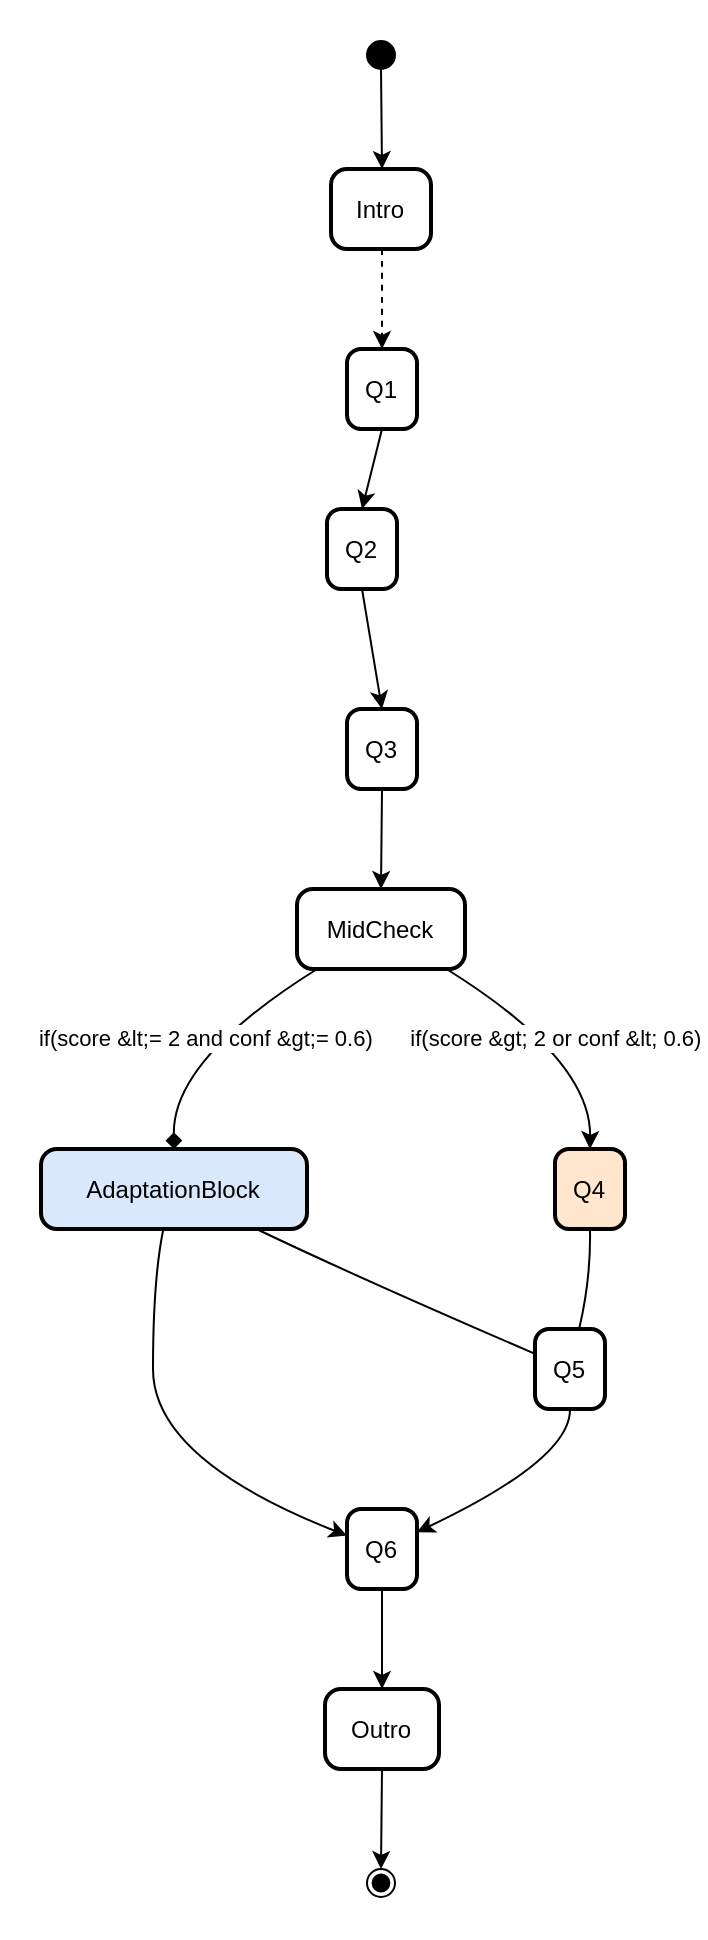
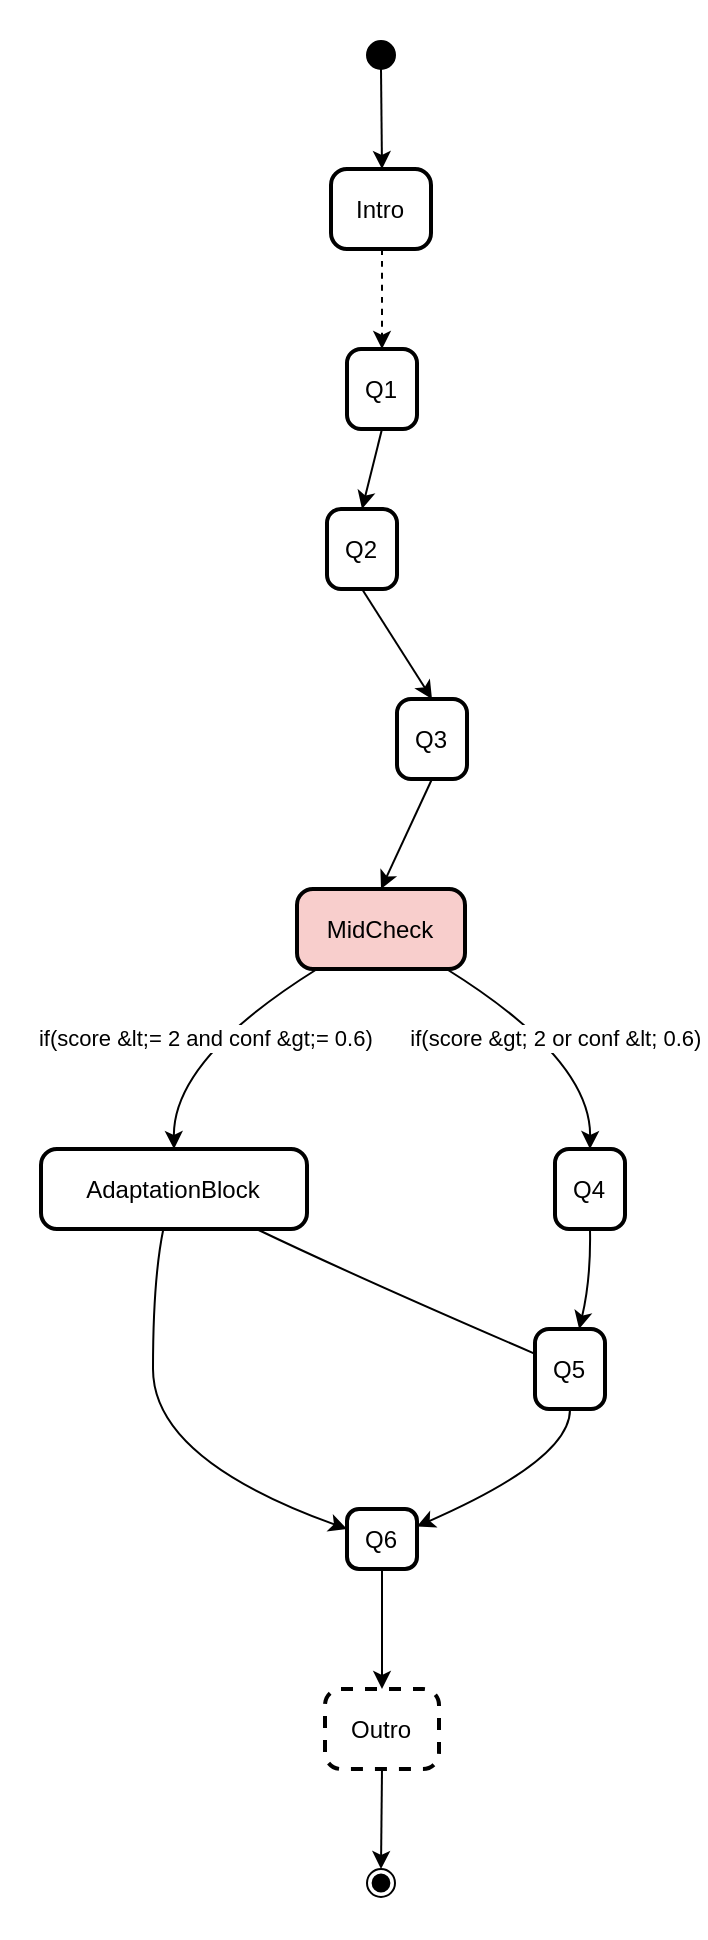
node "Q3": moved (382, 749) -> (432, 739)
node "MidCheck": fillcolor #ffffff -> #f8cecc
edge "MidCheck" -> "AdaptationBlock": arrowhead diamond -> classic
node "AdaptationBlock": fillcolor #dae8fc -> #ffffff
node "Q4": fillcolor #ffe6cc -> #ffffff
edge "Q4" -- "Q5": arrowhead none -> classic
node "Q6": size 70x80 -> 70x60
node "Outro": style solid -> dashed
